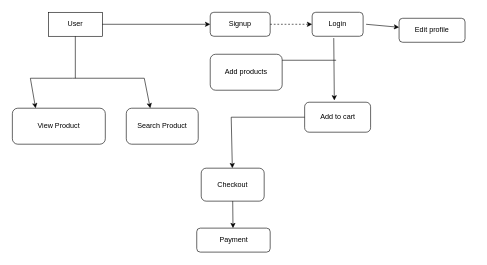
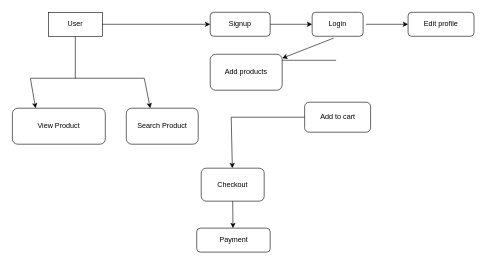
edge "Signup" -> "Login": style dashed -> solid
node "Edit profile": moved (432, 30) -> (441, 24)
edge "Login" -> "Add to cart": now "Login" -> "Add products"
